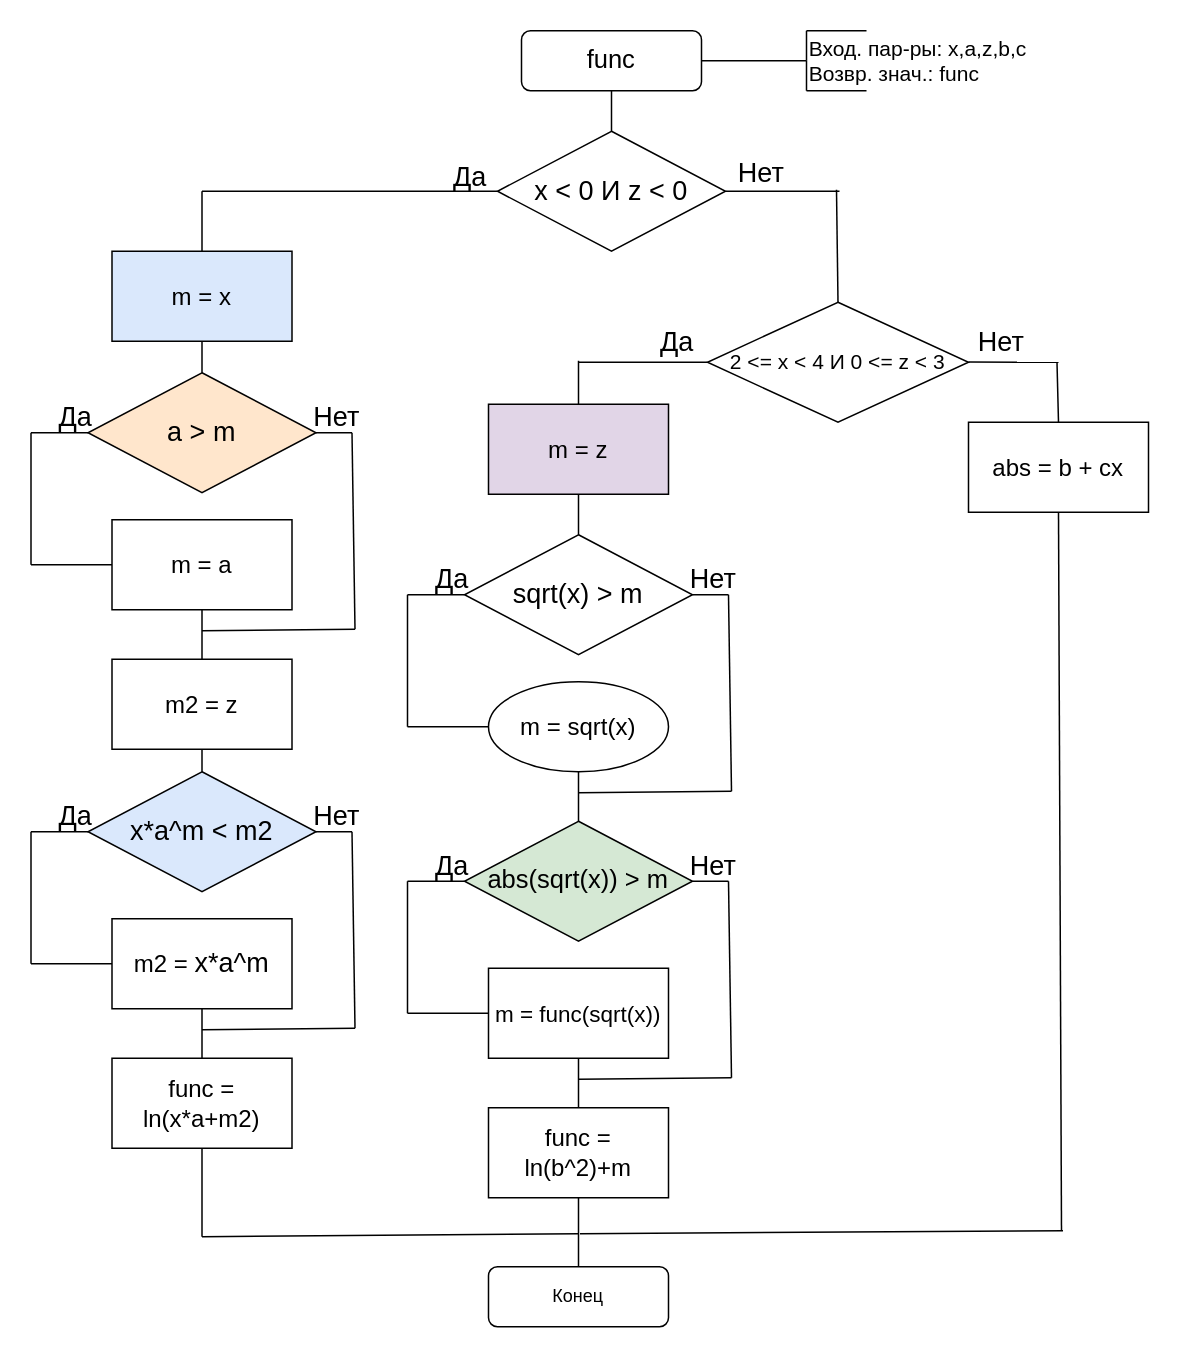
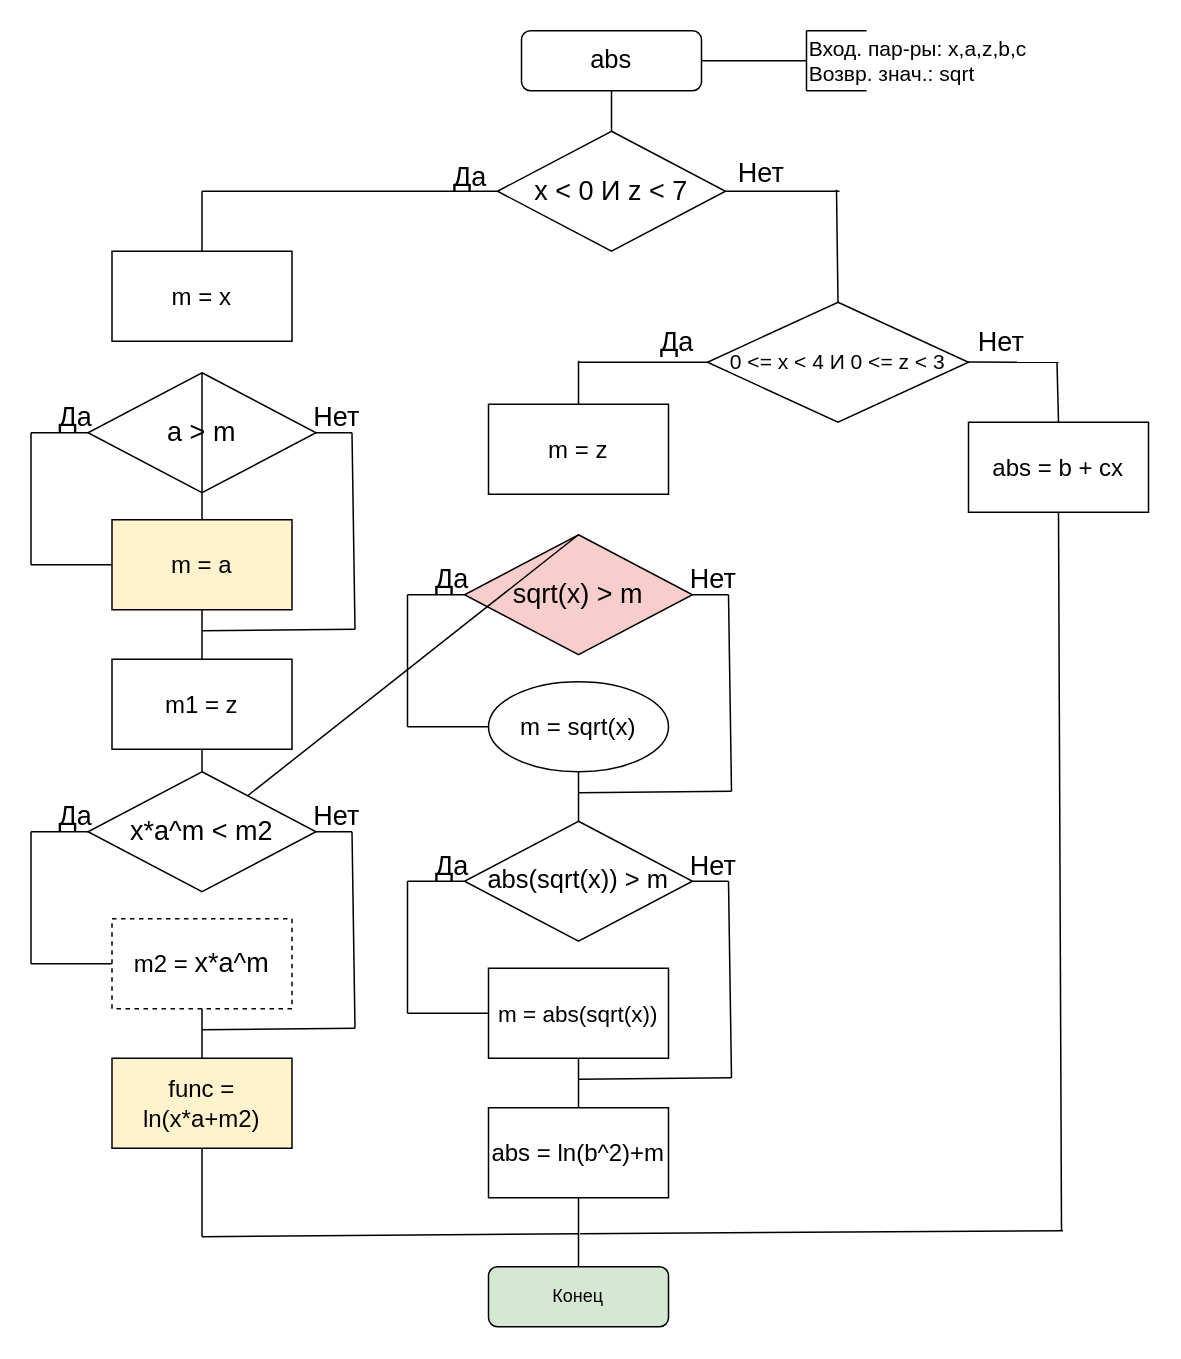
node "func": label "func" -> "abs"
node "Вход. пар-ры: x,a,z,b,cВозвр. знач.: func": label "Вход. пар-ры: x,a,z,b,cВозвр. знач.: func" -> "Вход. пар-ры: x,a,z,b,cВозвр. знач.: sqrt"
node "x < 0 И z < 0": label "x < 0 И z < 0" -> "x < 0 И z < 7"
node "m = x": fillcolor #dae8fc -> #ffffff
edge "m = x" -- "a > m": now "m = a" -- "a > m"
node "2 <= x < 4 И 0 <= z < 3": label "2 <= x < 4 И 0 <= z < 3" -> "0 <= x < 4 И 0 <= z < 3"
node "a > m": fillcolor #ffe6cc -> #ffffff
node "m = z": fillcolor #e1d5e7 -> #ffffff
edge "m = z" -- "sqrt(x) > m": now "x*a^m < m2" -- "sqrt(x) > m"
node "m = a": fillcolor #ffffff -> #fff2cc
node "sqrt(x) > m": fillcolor #ffffff -> #f8cecc
node "m2 = z": label "m2 = z" -> "m1 = z"
node "x*a^m < m2": fillcolor #dae8fc -> #ffffff
node "abs(sqrt(x)) > m": fillcolor #d5e8d4 -> #ffffff
node "m2 = x*a^m": style solid -> dashed
node "m = func(sqrt(x))": label "m = func(sqrt(x))" -> "m = abs(sqrt(x))"
node "func = ln(x*a+m2)": fillcolor #ffffff -> #fff2cc
node "func = ln(b^2)+m": label "func = ln(b^2)+m" -> "abs = ln(b^2)+m"
node "Конец": fillcolor #ffffff -> #d5e8d4
